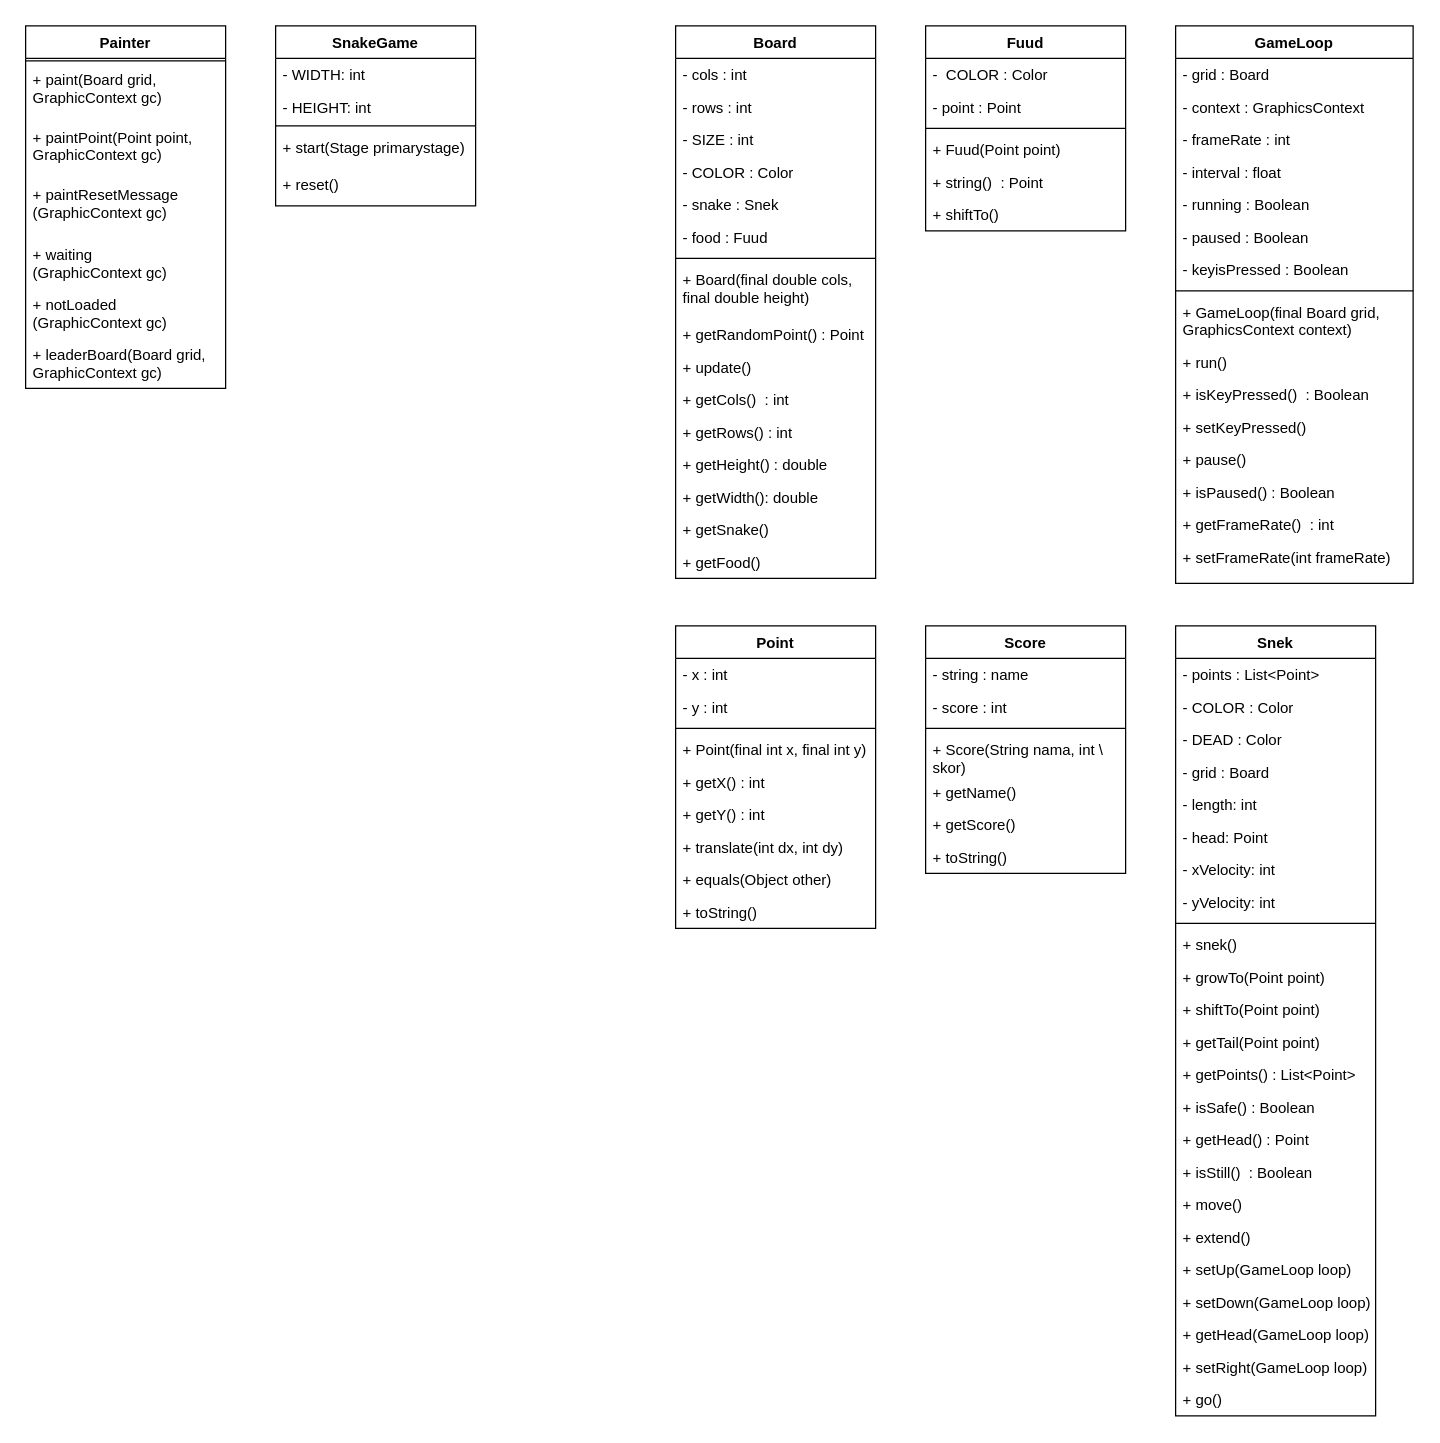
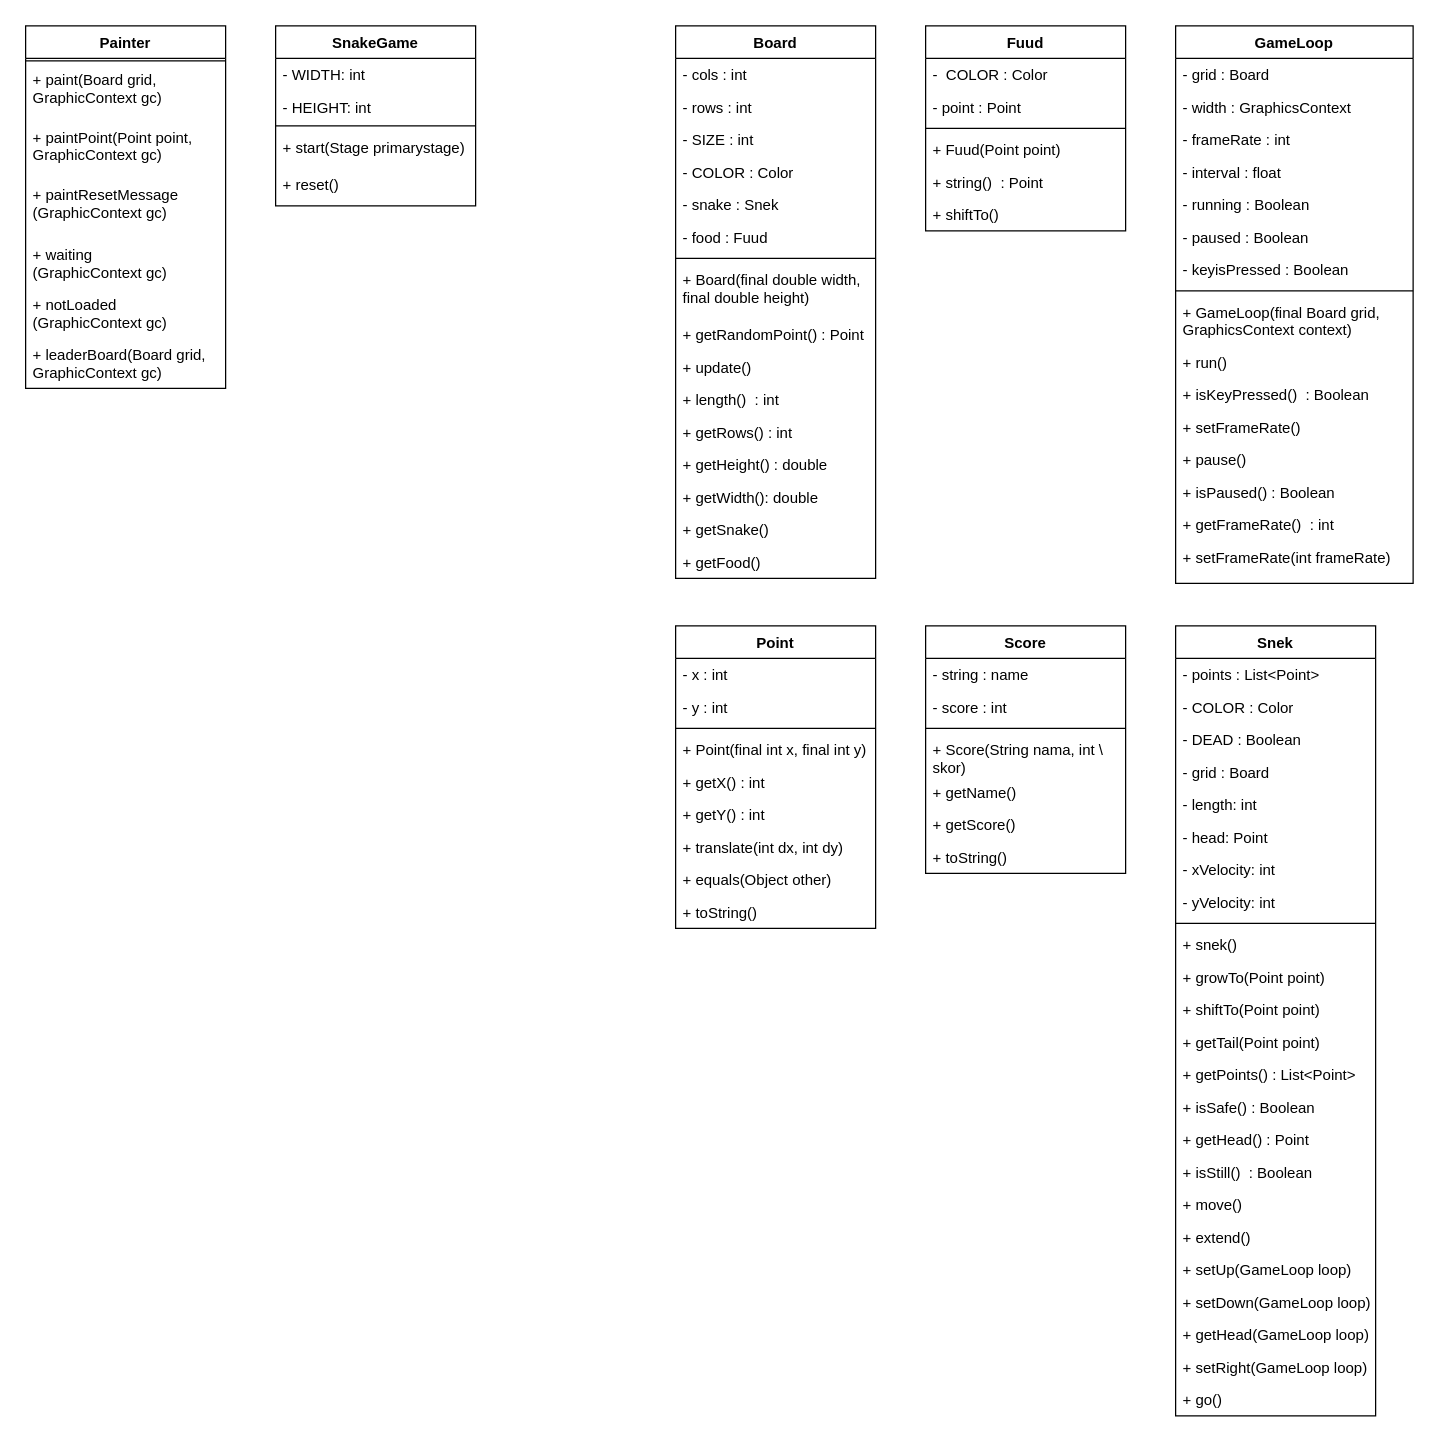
node "- context : GraphicsContext": label "- context : GraphicsContext" -> "- width : GraphicsContext"
node "+ Board(final double cols, final double height)": label "+ Board(final double cols, final double height)" -> "+ Board(final double width, final double height)"
node "+ getCols() : int": label "+ getCols() : int" -> "+ length() : int"
node "+ setKeyPressed()": label "+ setKeyPressed()" -> "+ setFrameRate()"
node "- DEAD : Color": label "- DEAD : Color" -> "- DEAD : Boolean"
